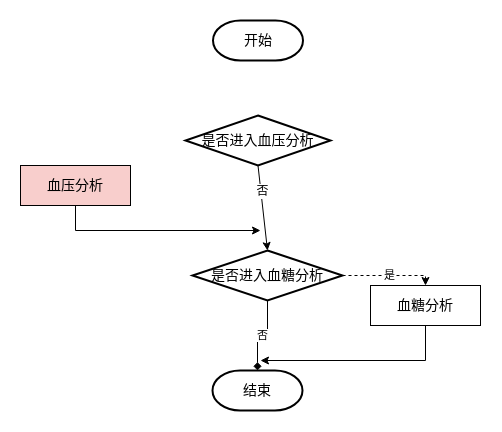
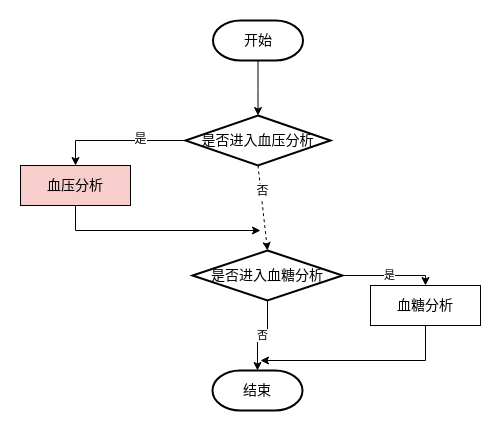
edge "开始" -> "是否进入血压分析": added
edge "是否进入血压分析" -> "血压分析": added, label "是"
edge "是否进入血压分析" -> "是否进入血糖分析": style solid -> dashed
edge "是否进入血糖分析" -> "血糖分析": style dashed -> solid
edge "是否进入血糖分析" -> "结束": arrowhead diamond -> classic
